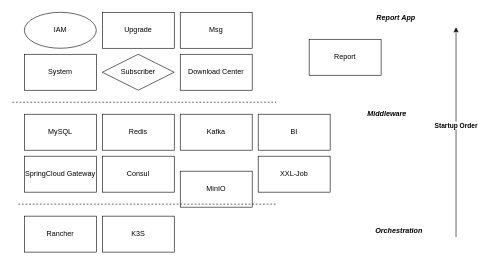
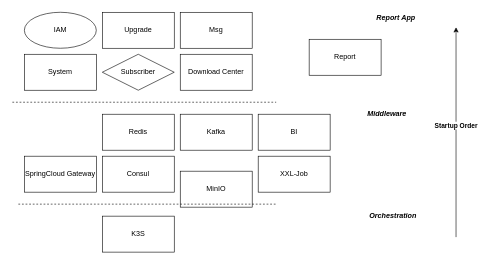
node "MySQL": removed
node "Orchestration": moved (399, 231) -> (393, 216)
node "Rancher": removed
